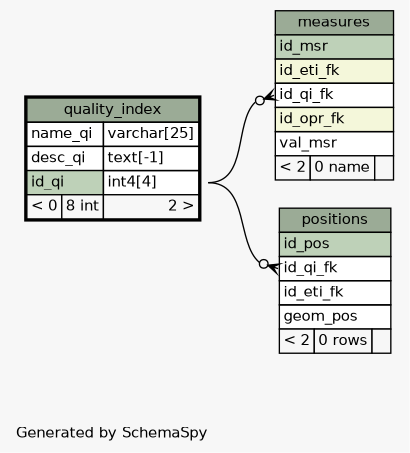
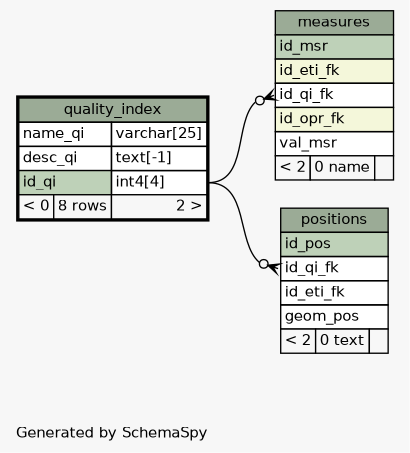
node "quality_index": text "8 int" -> "8 rows"
node "positions": text "0 rows" -> "0 text"
